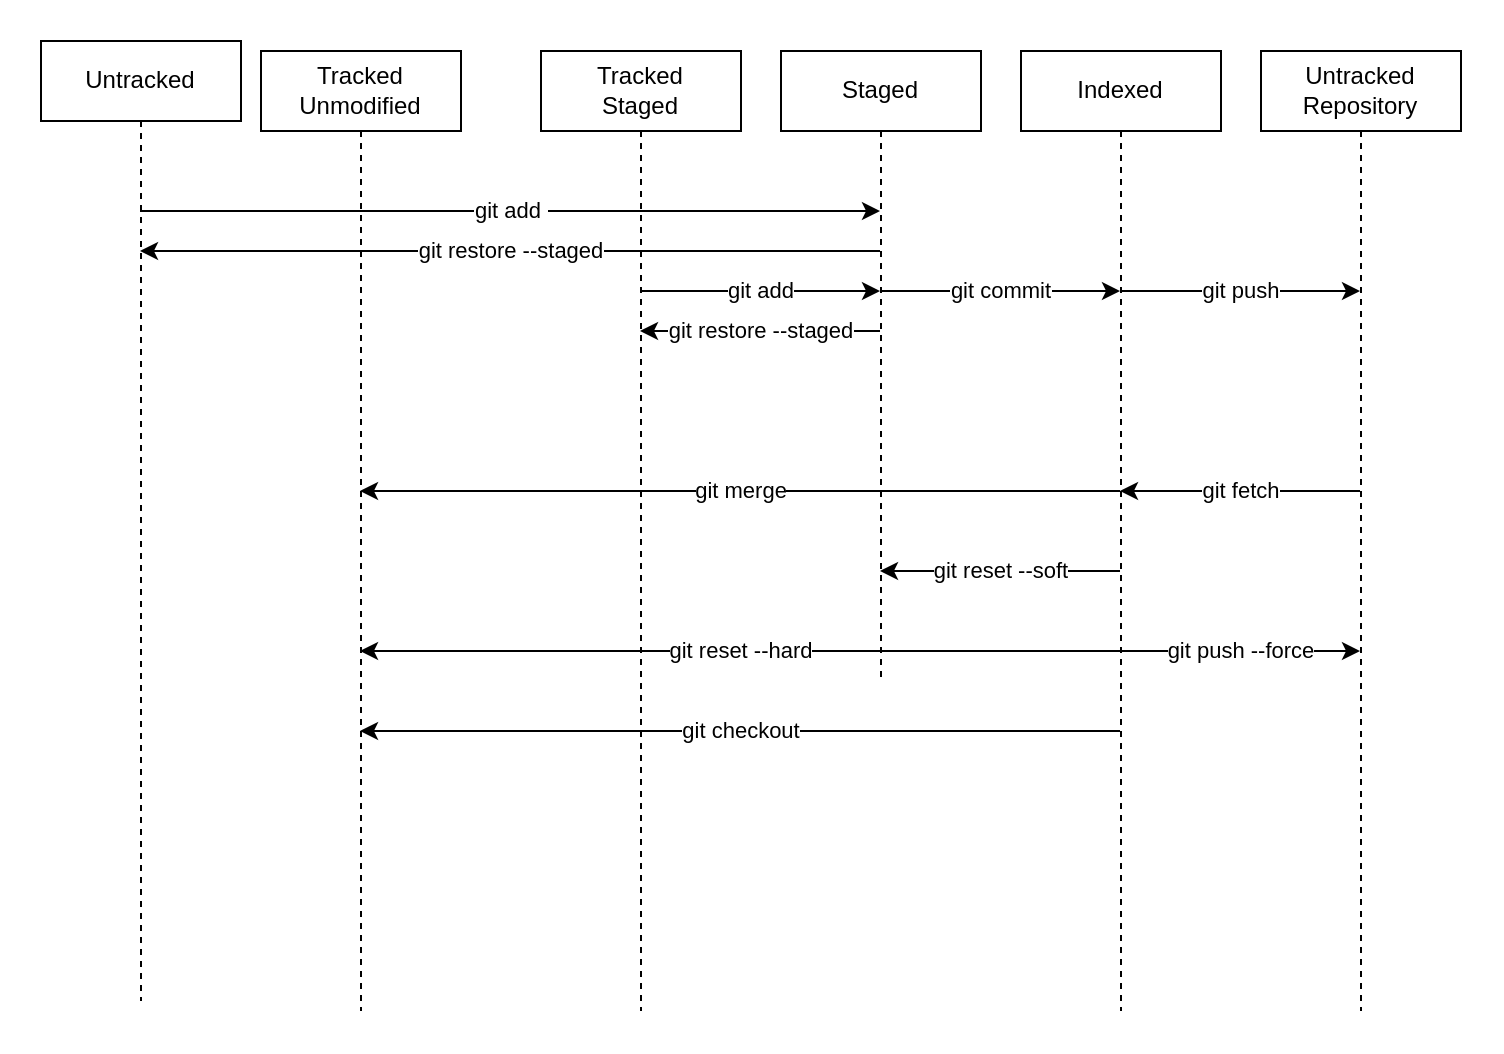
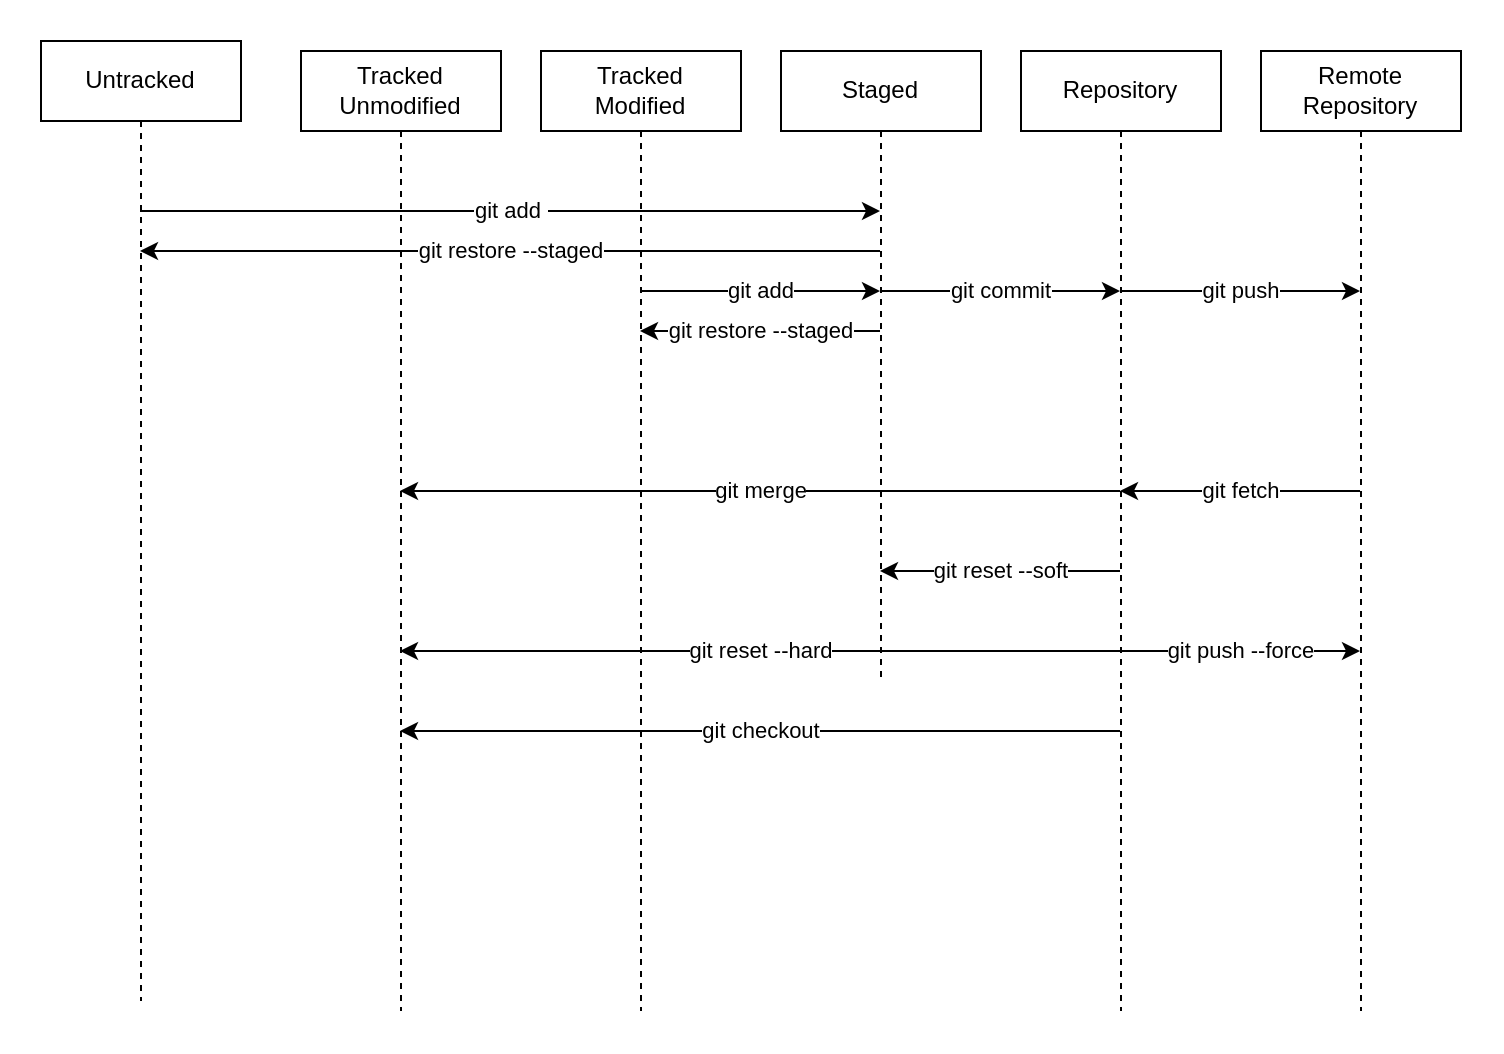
node "Tracked Staged": label "Tracked Staged" -> "Tracked Modified"
node "Indexed": label "Indexed" -> "Repository"
node "Untracked Repository": label "Untracked Repository" -> "Remote Repository"
node "Tracked Unmodified": moved (361, 531) -> (401, 531)
